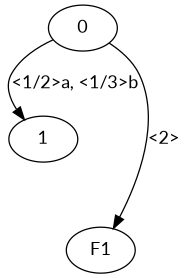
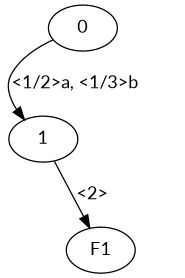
edge "0" -> "F1": now "1" -> "F1"
